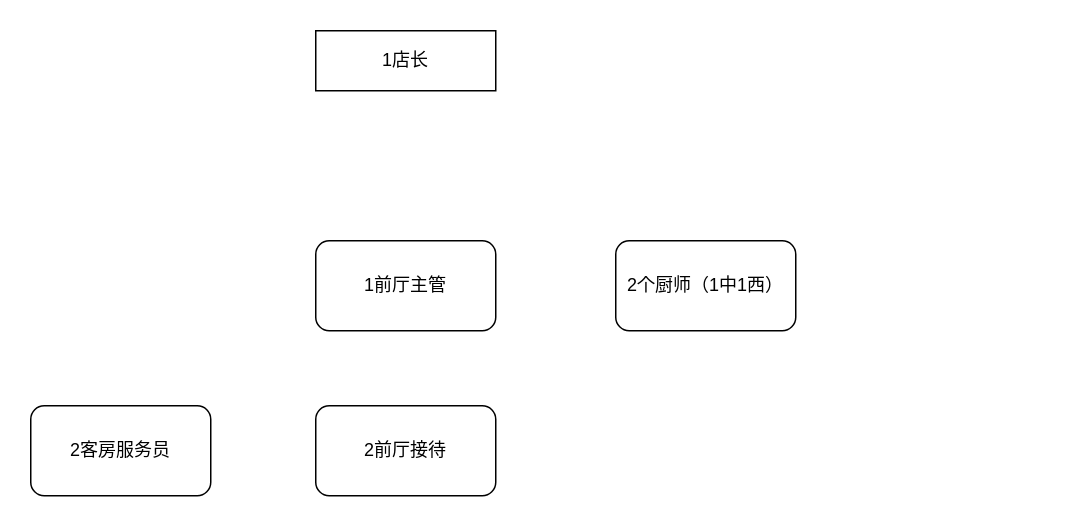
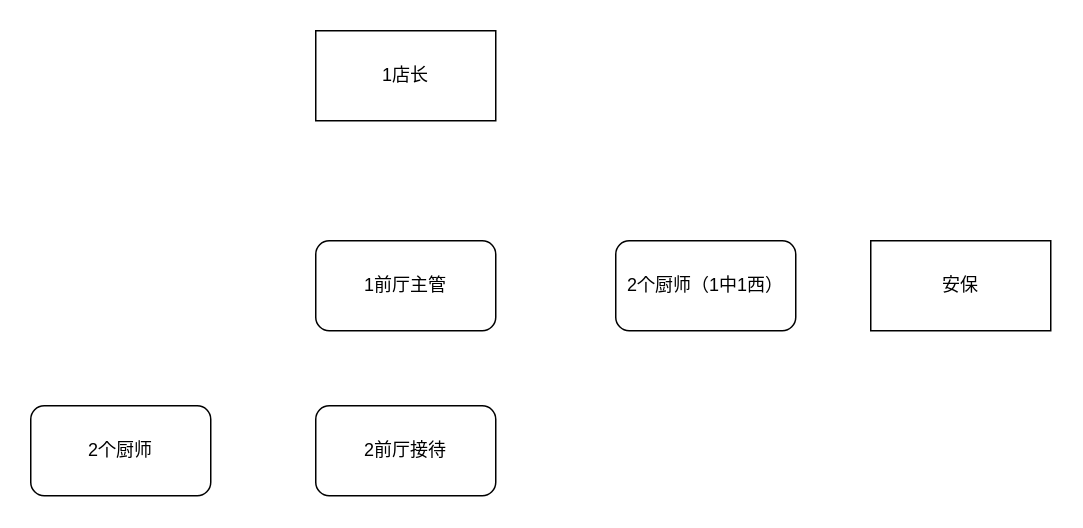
node "1店长": size 180x60 -> 180x90
node "安保": added
node "2客房服务员": label "2客房服务员" -> "2个厨师"
